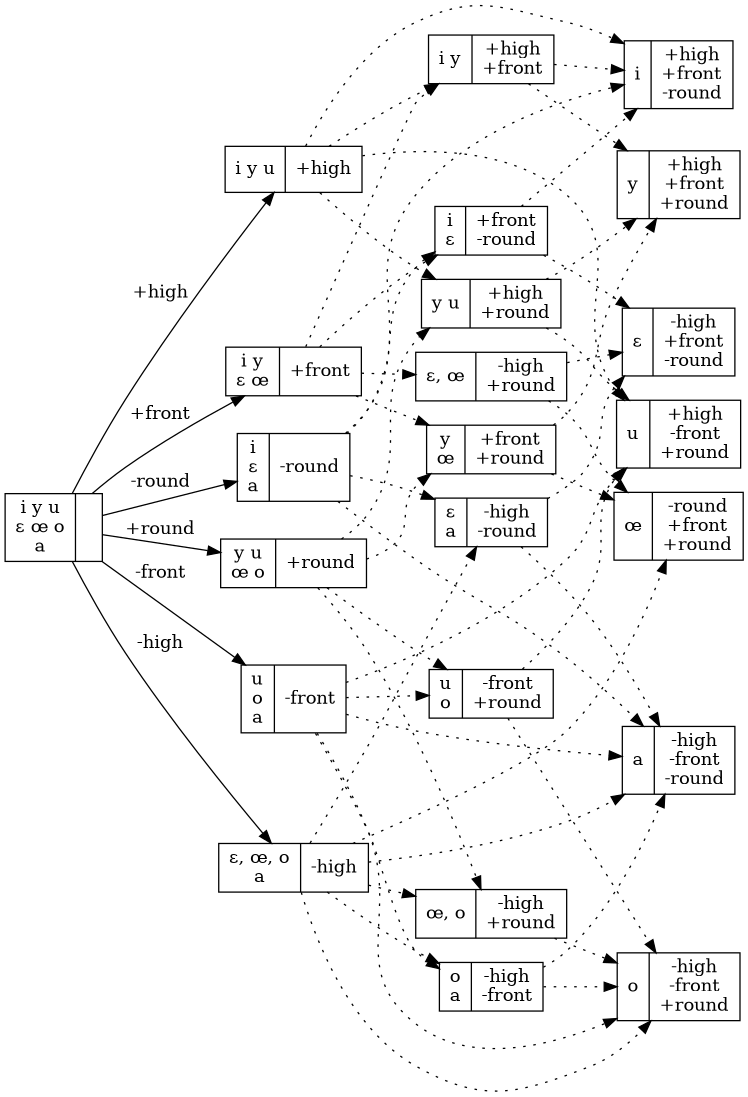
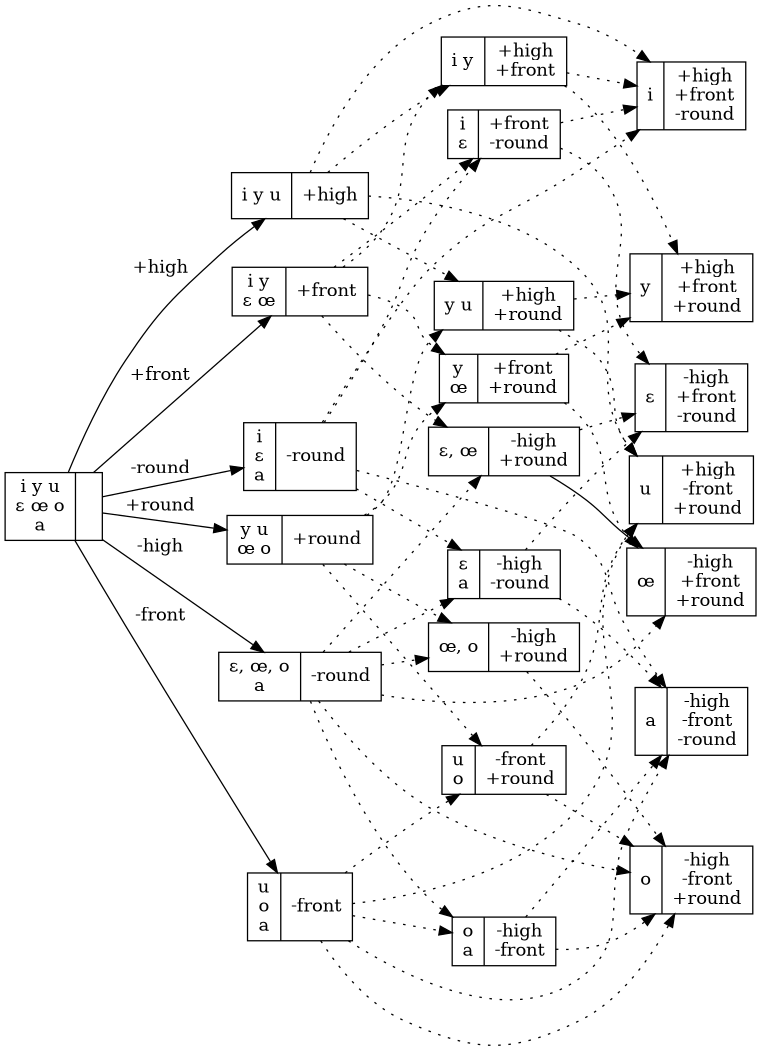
edge "ɛ, œ" -> "œ": style dotted -> solid
node "œ": text "-round" -> "-high"
edge "ɛ, œ, o" -> "a": now "ɛ, œ, o" -> "ɛ, œ"
node "ɛ, œ, o": text "-high" -> "-round"
